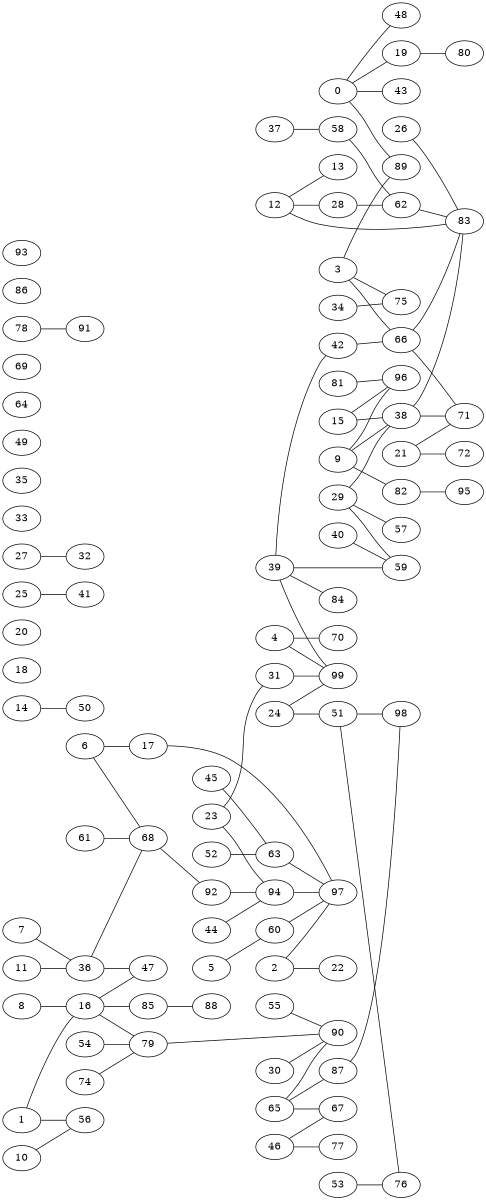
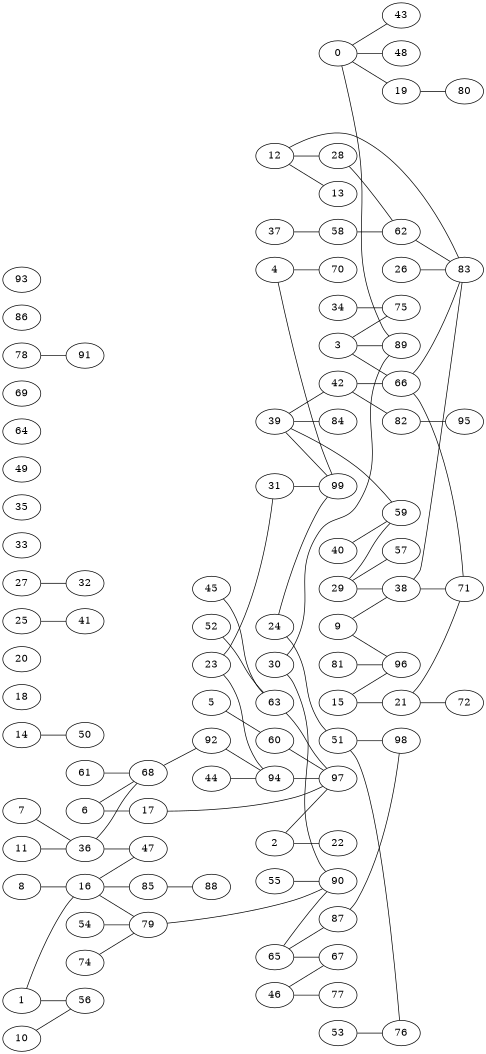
edge "38" -- "15": now "21" -- "15"
edge "9" -- "82": now "42" -- "82"
edge "89" -- "30": added
